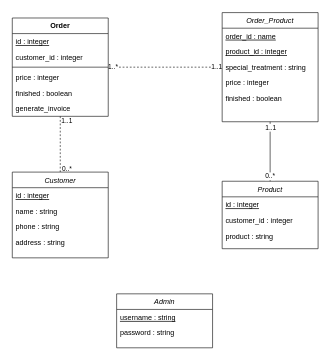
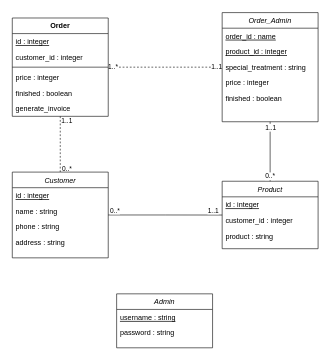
node "Order_Product": label "Order_Product" -> "Order_Admin"
edge "Customer" -- "Product": added, labels "0..*", "1..1"
